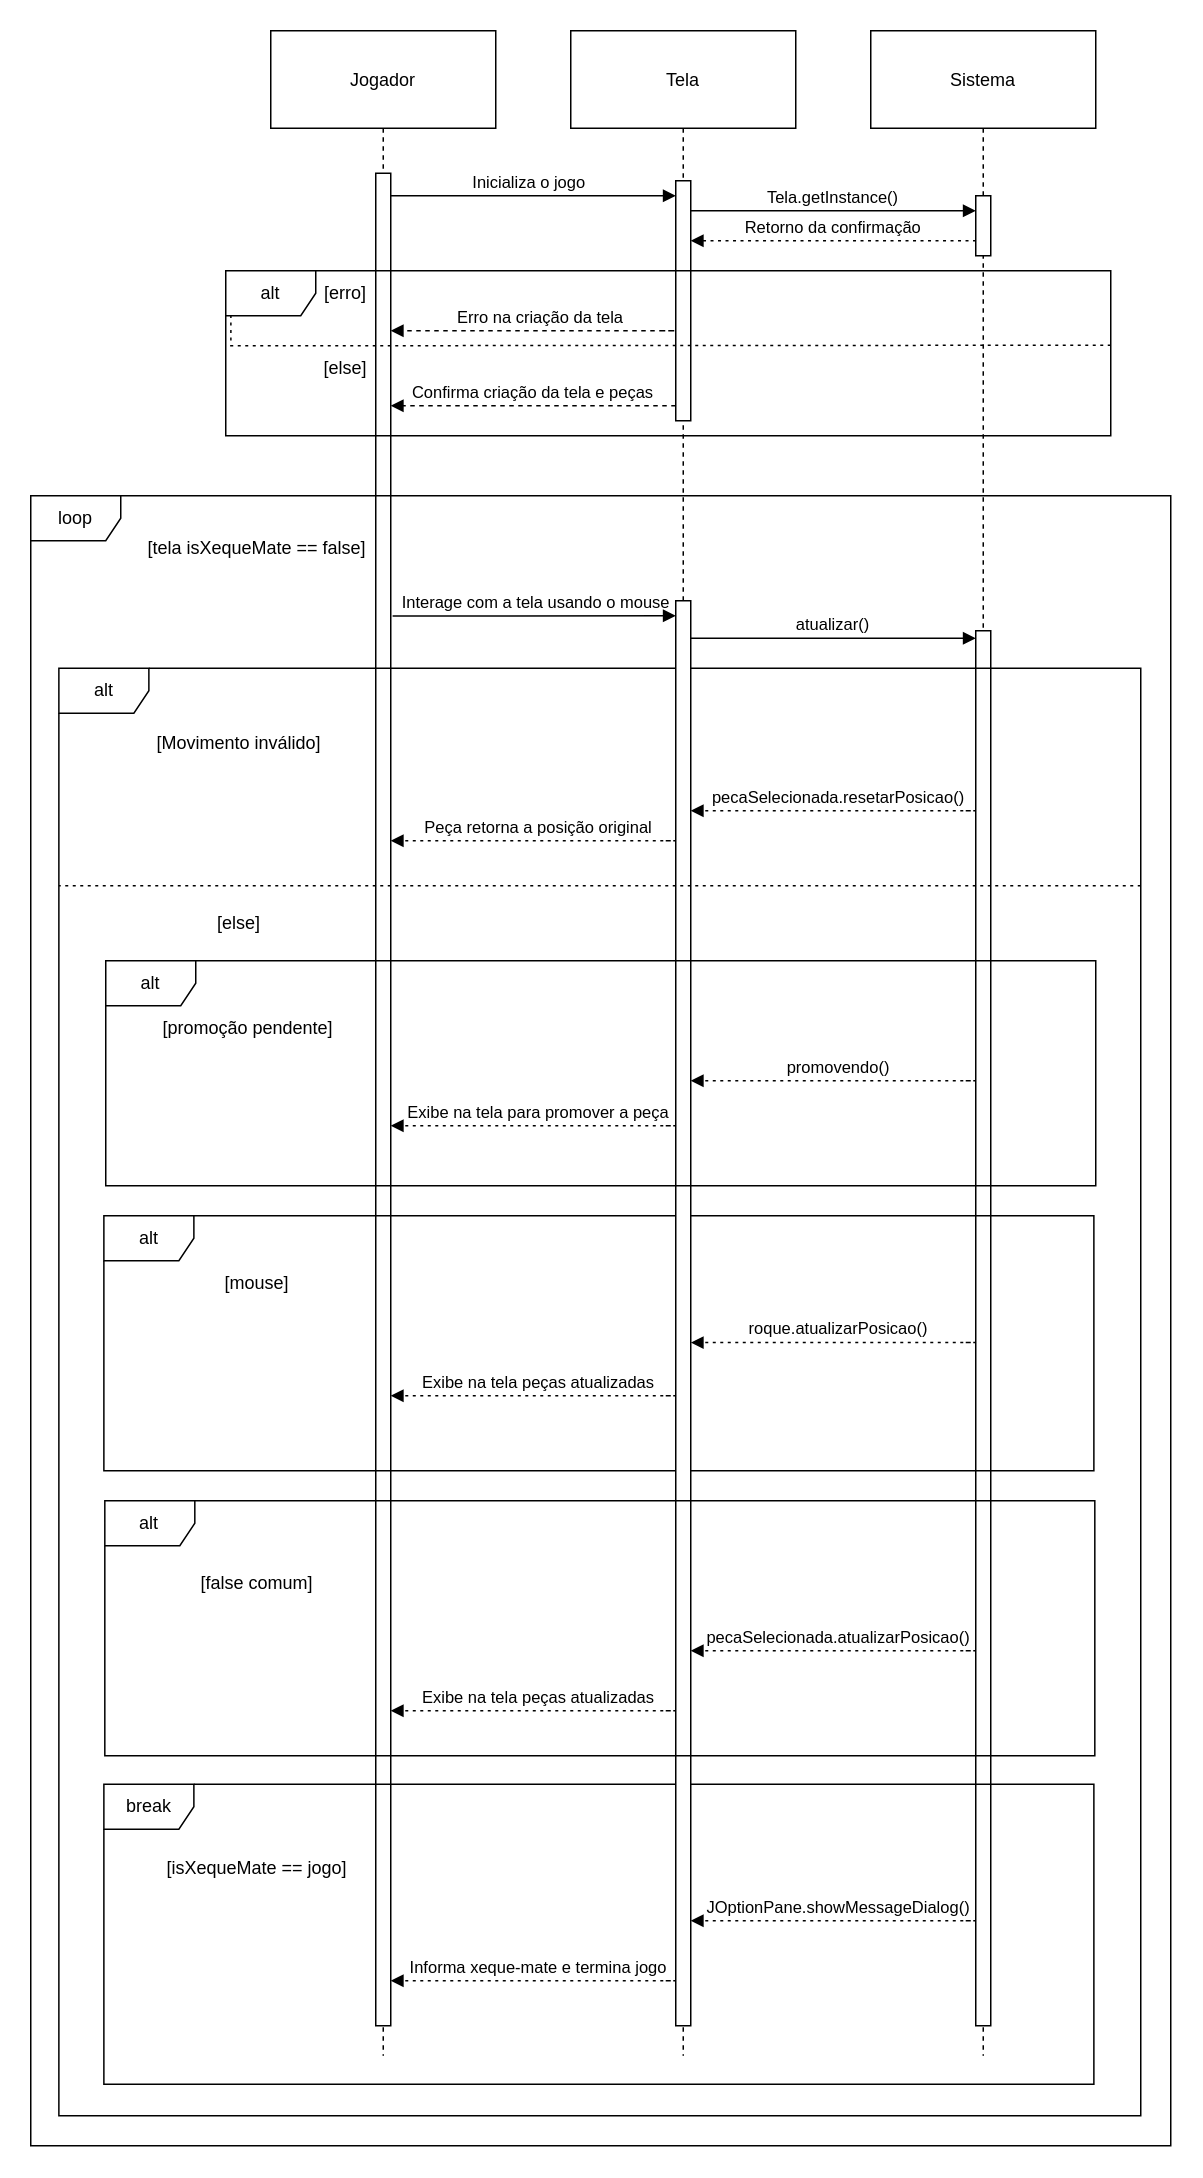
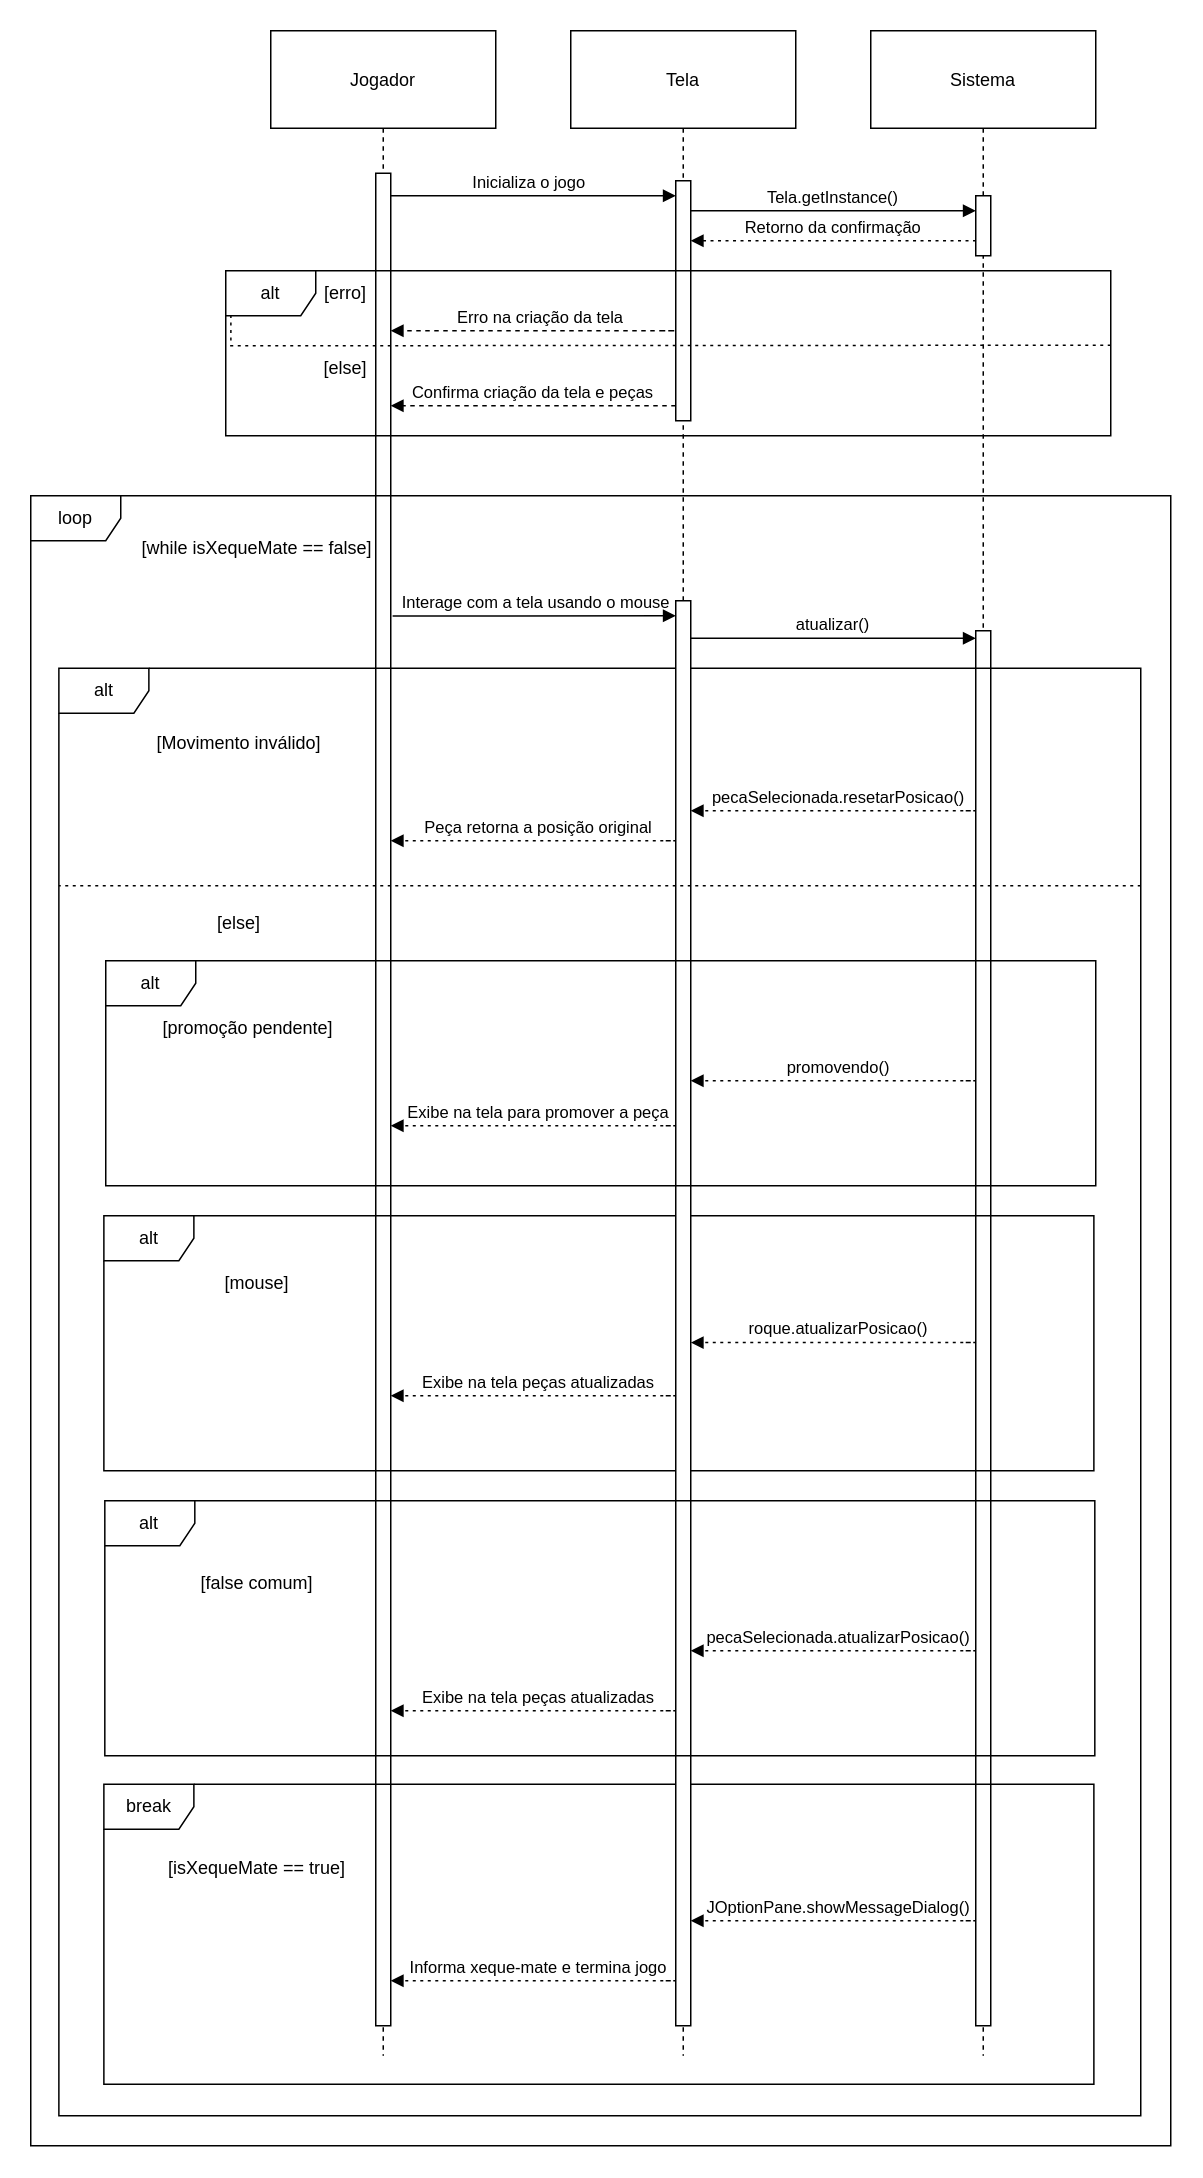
node "[tela isXequeMate == false]": label "[tela isXequeMate == false]" -> "[while isXequeMate == false]"
node "[isXequeMate == jogo]": label "[isXequeMate == jogo]" -> "[isXequeMate == true]"
